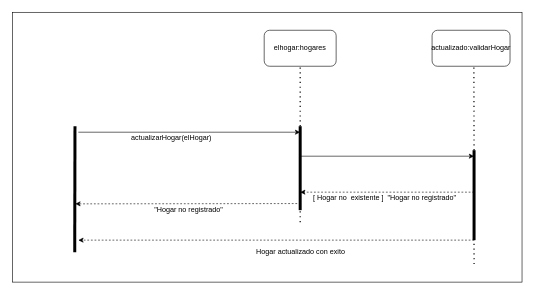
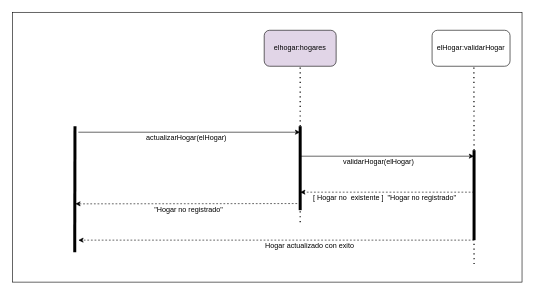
node "elhogar:hogares": fillcolor #ffffff -> #e1d5e7
node "actualizado:validarHogar": label "actualizado:validarHogar" -> "elHogar:validarHogar"
node "actualizarHogar(elHogar)": moved (171, 138) -> (186, 138)
node "validarHogar(elHogar)": added
node "Hogar actualizado con exito": moved (303, 252) -> (312, 246)
